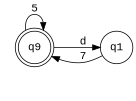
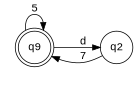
node "q1": label "q1" -> "q2"
